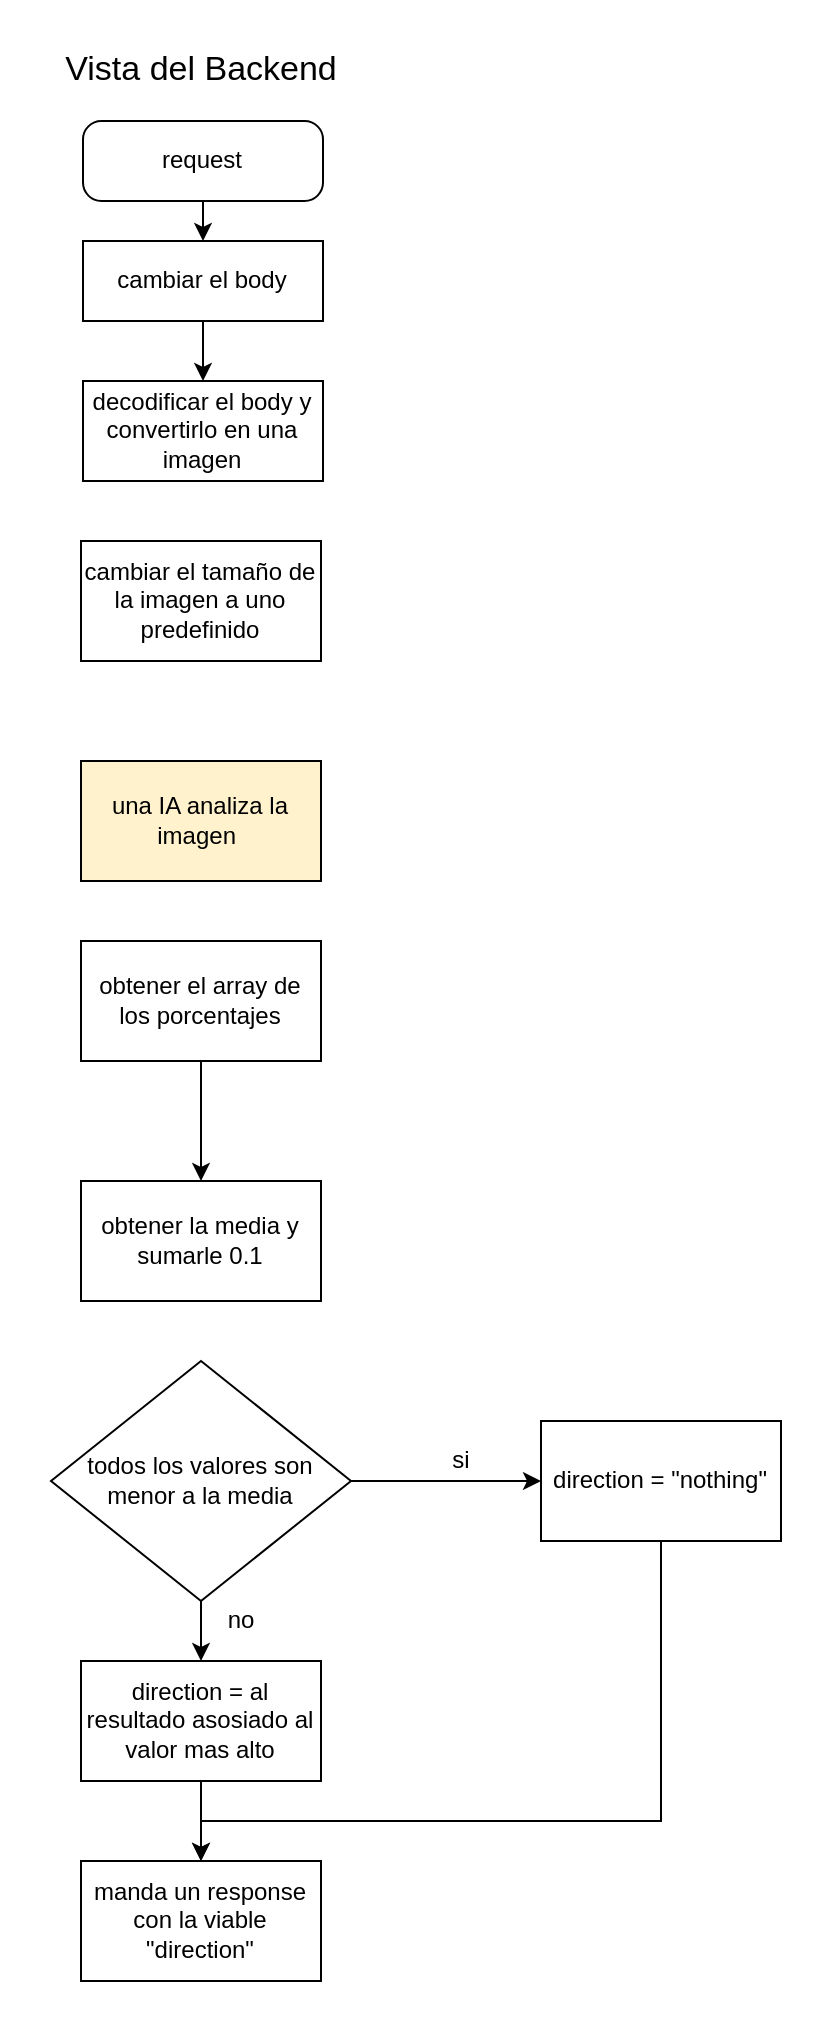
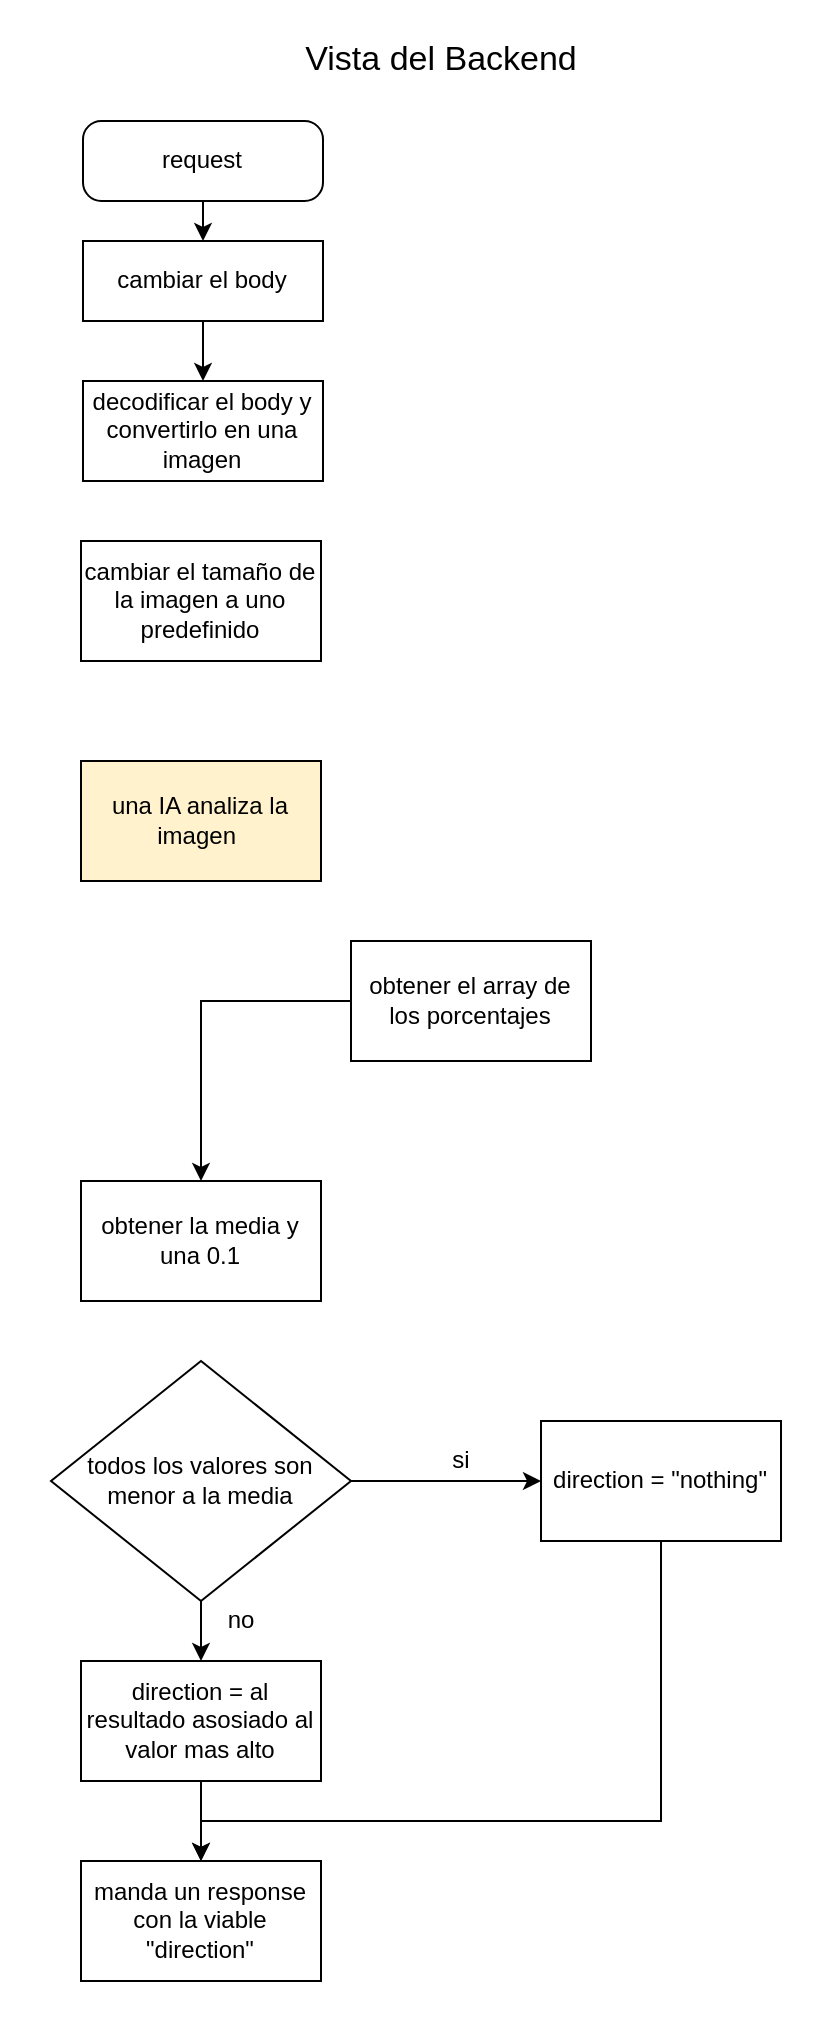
node "Vista del Backend": moved (201, 71) -> (441, 61)
node "obtener el array de los porcentajes": moved (201, 1001) -> (471, 1001)
node "obtener la media y sumarle 0.1": label "obtener la media y sumarle 0.1" -> "obtener la media y una 0.1"
